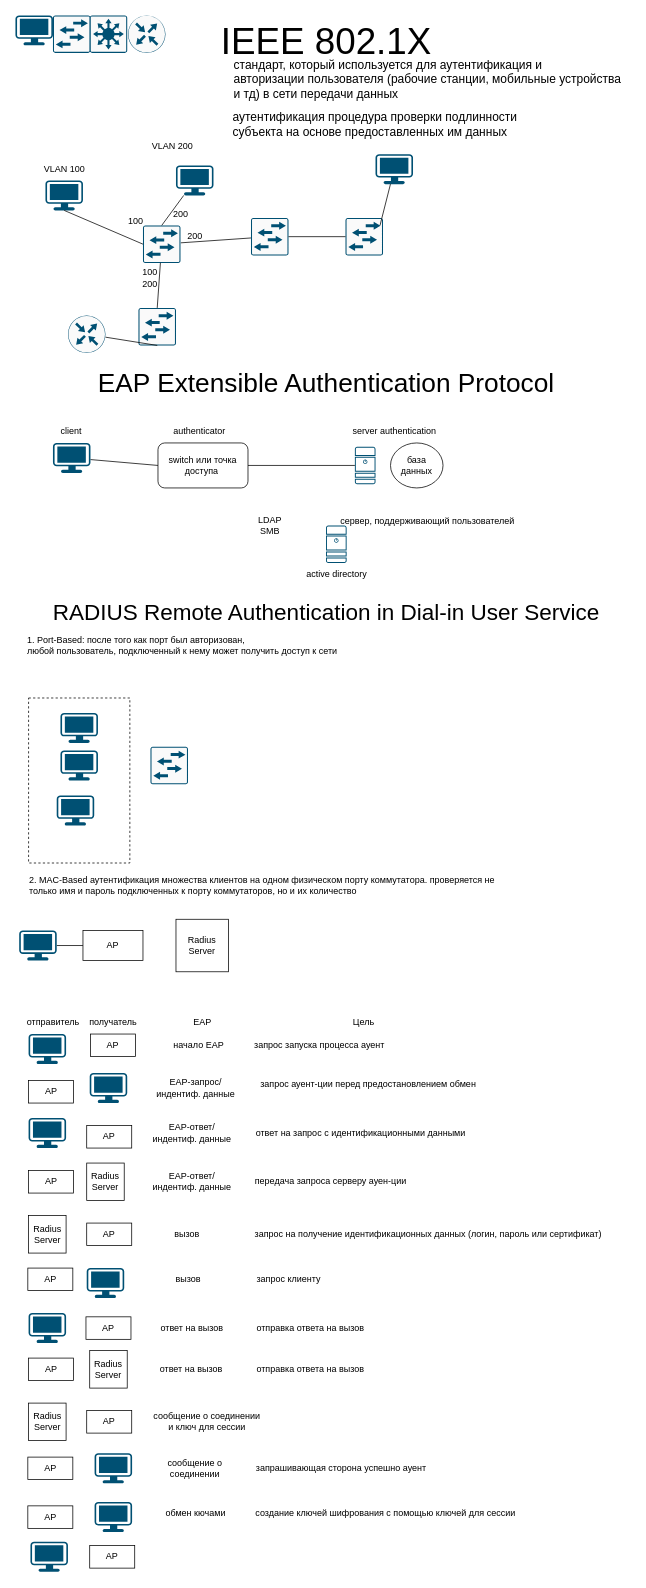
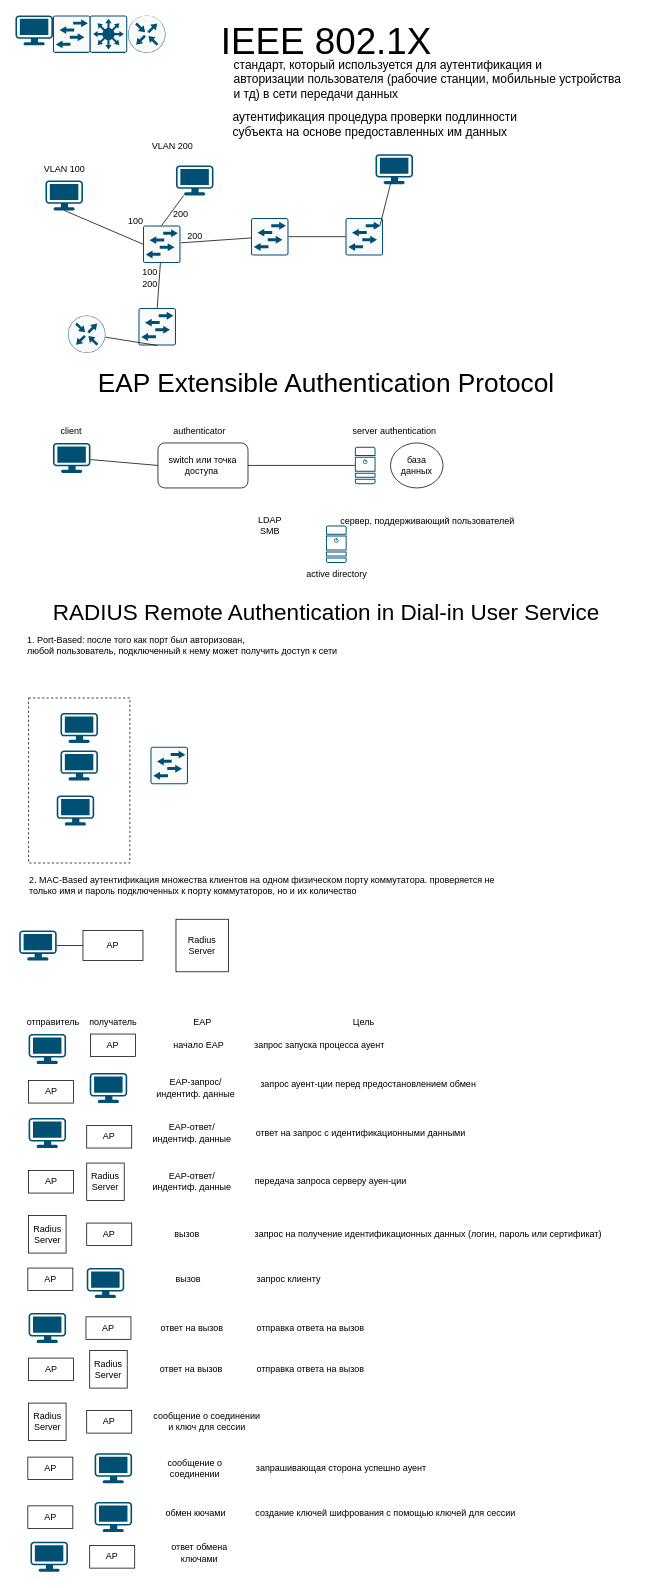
node "ответ обмена ключами": added
